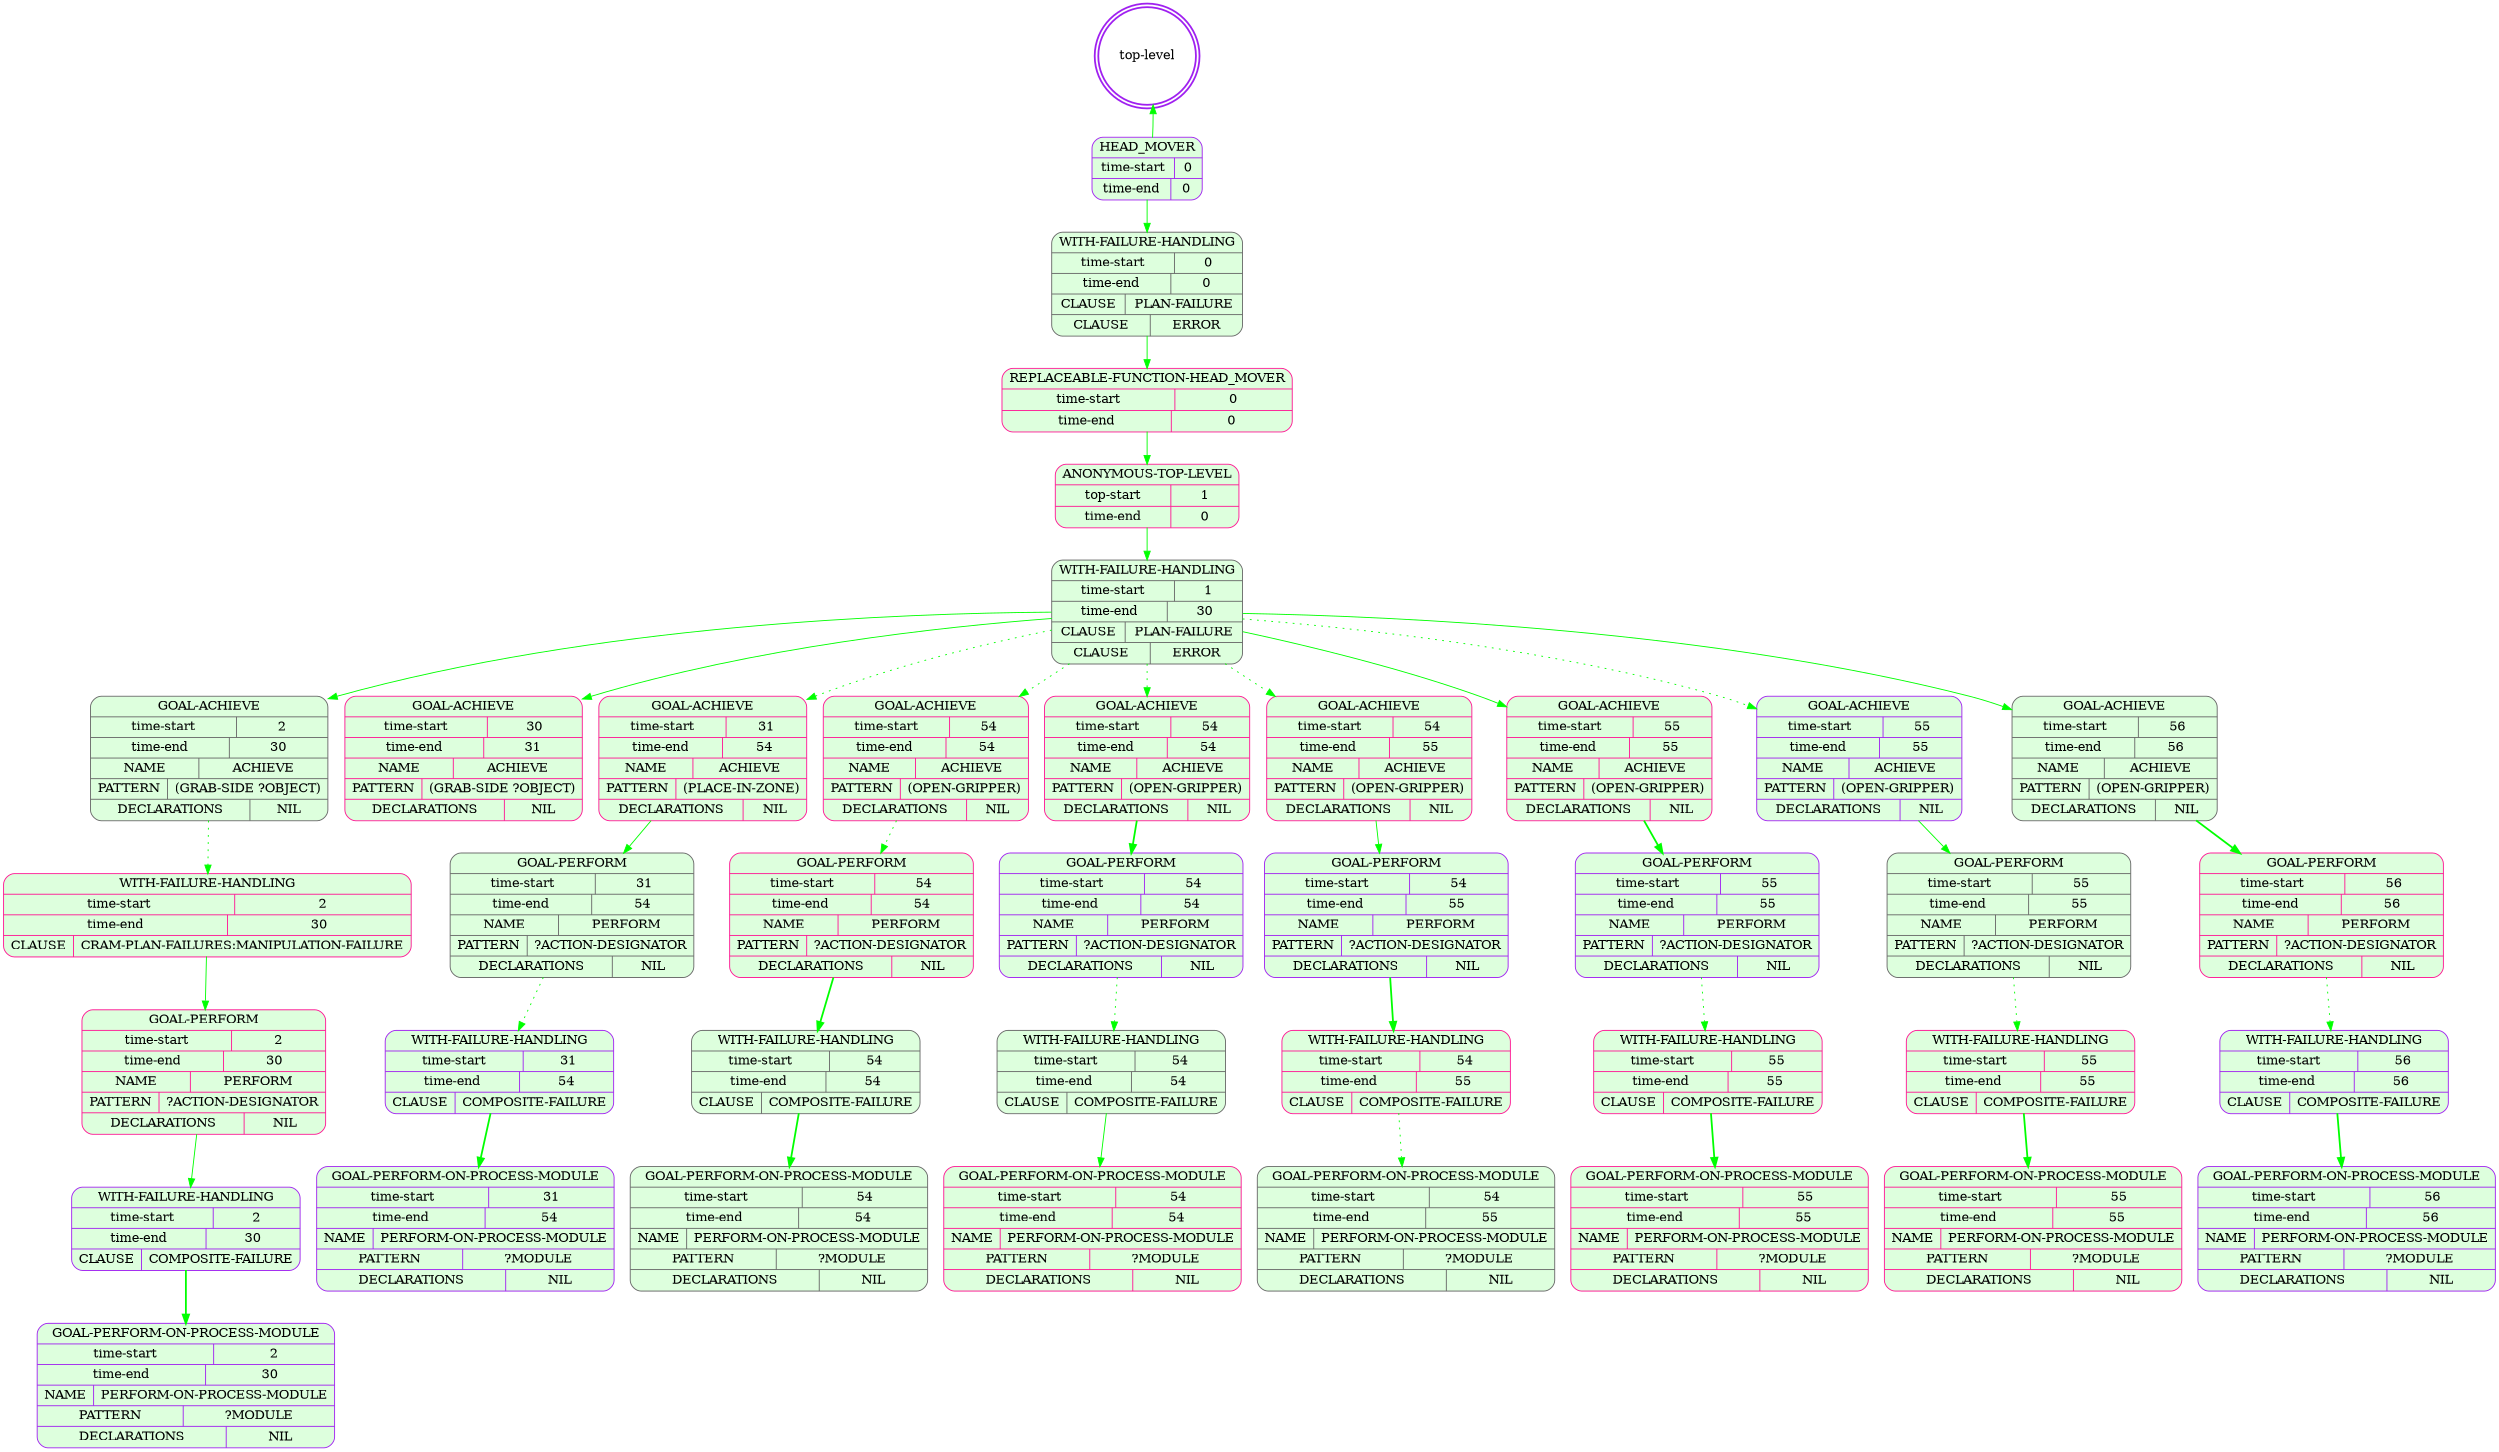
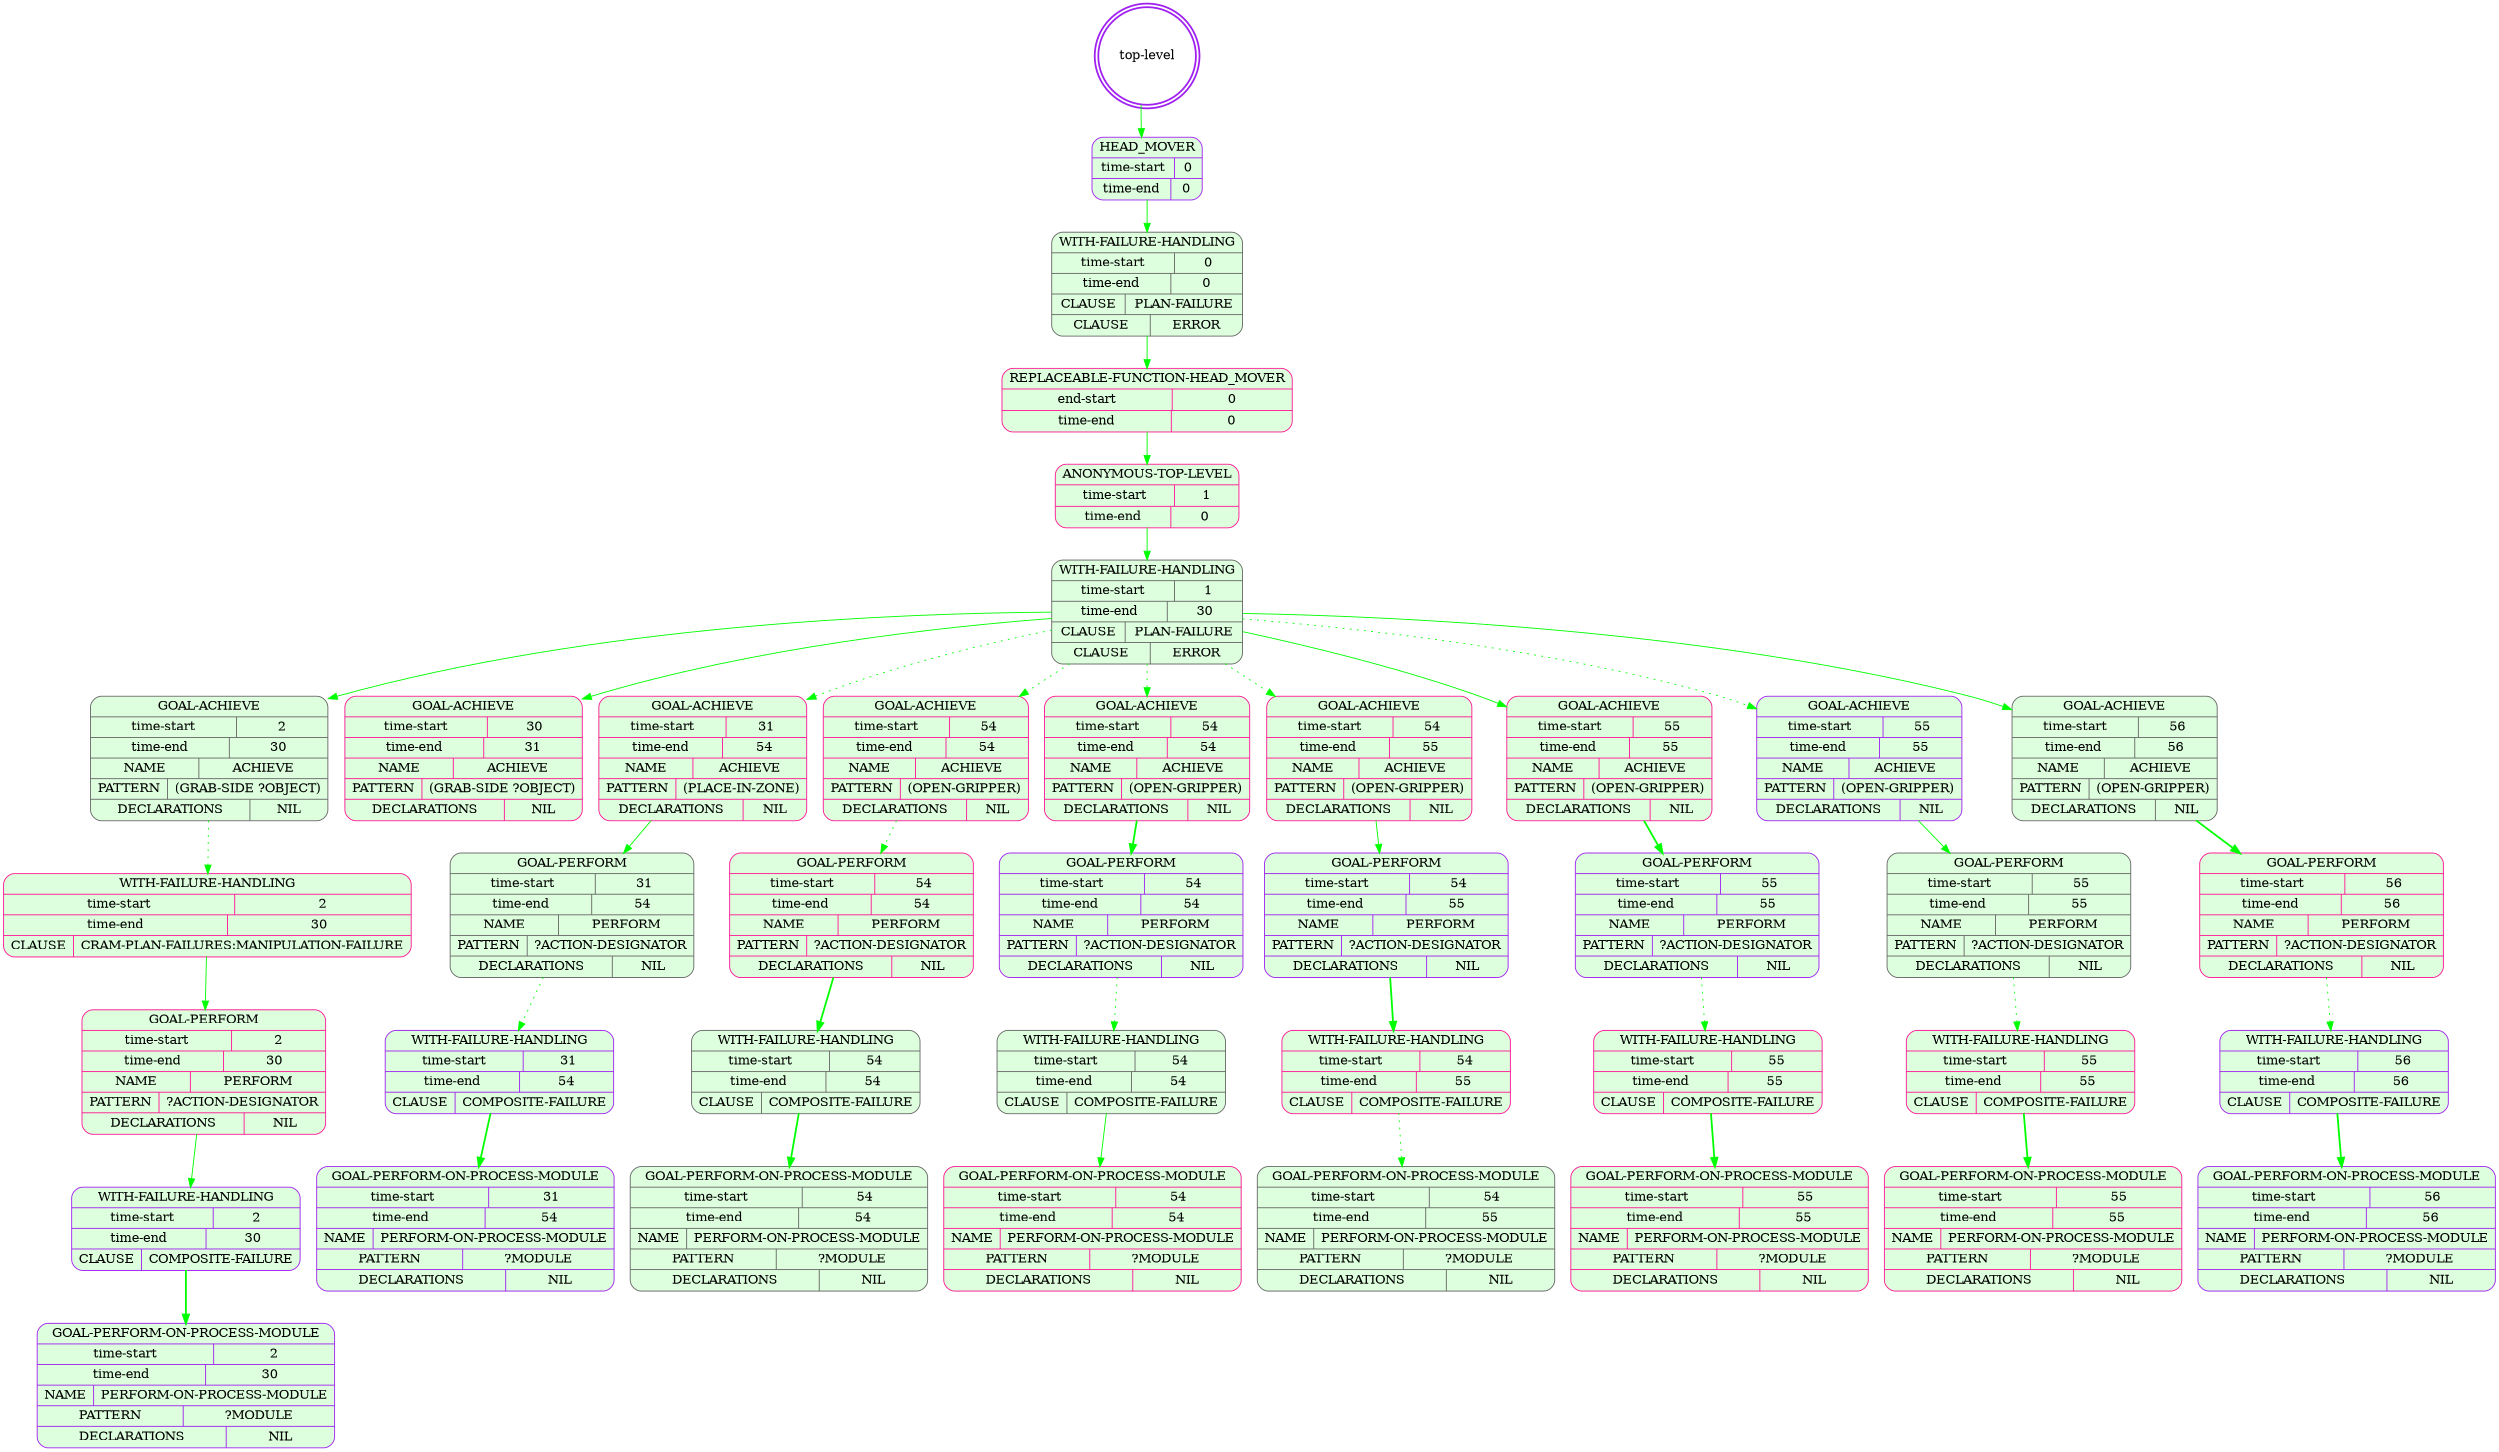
edge "HEAD_MOVER" -> "top-level": reversed
node "REPLACEABLE-FUNCTION-HEAD_MOVER": text "time-start" -> "end-start"
node "ANONYMOUS-TOP-LEVEL": text "top-start" -> "time-start"
